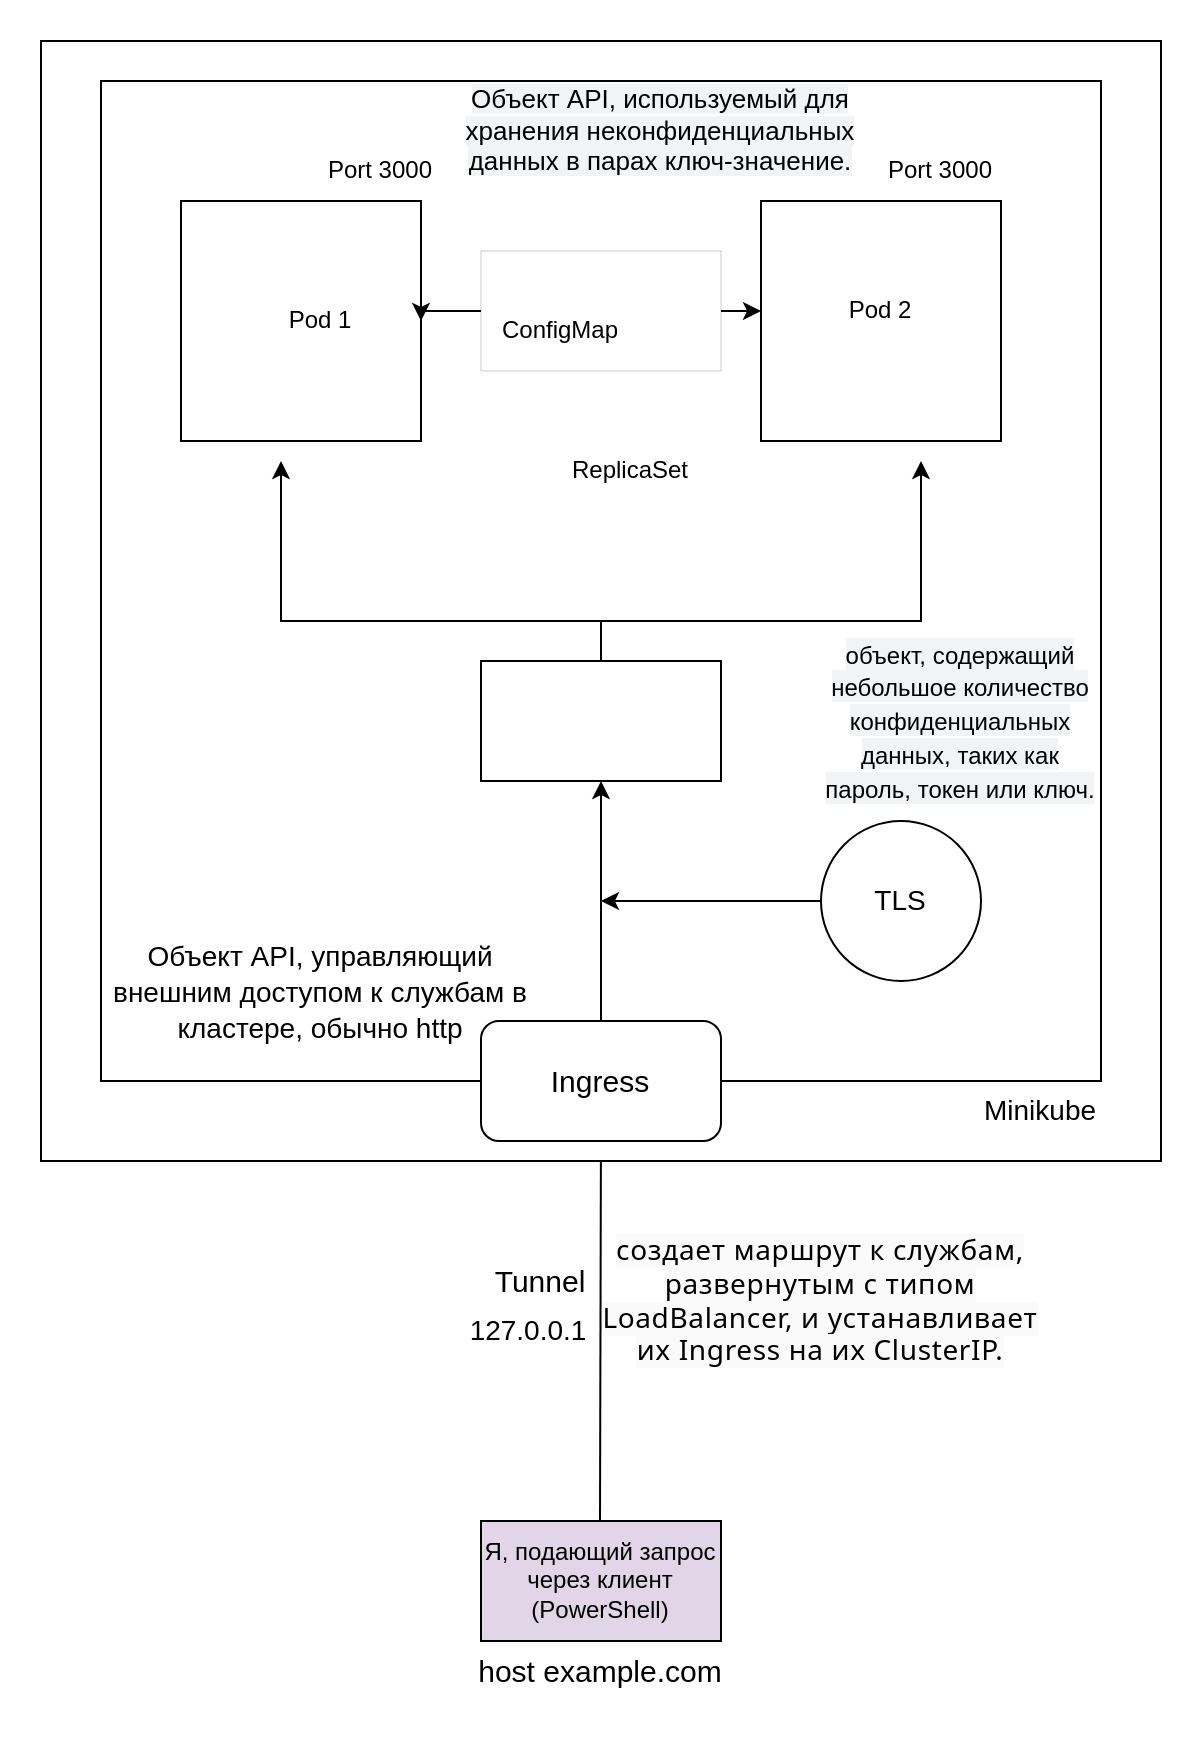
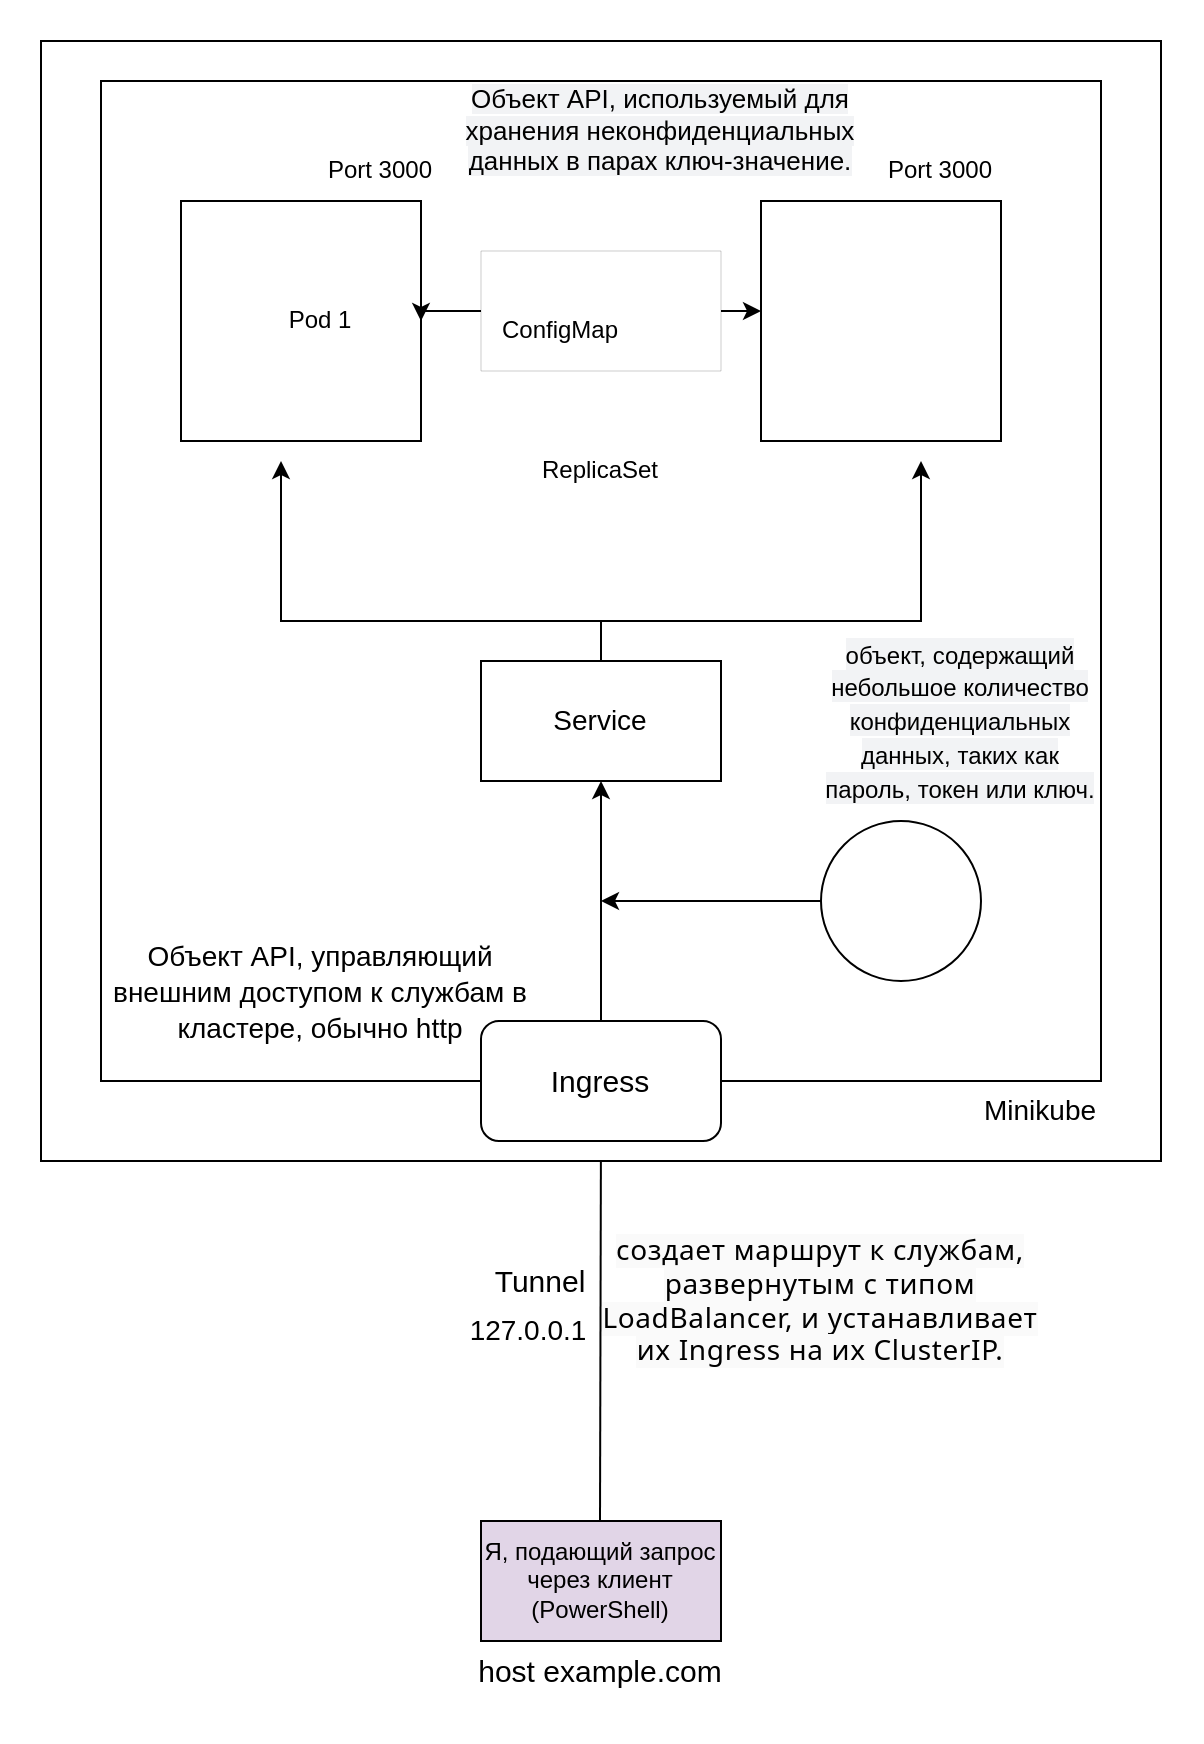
node "Pod 2": removed
node "ReplicaSet": moved (631, 471) -> (601, 471)
node "Service": added
node "TLS": removed
